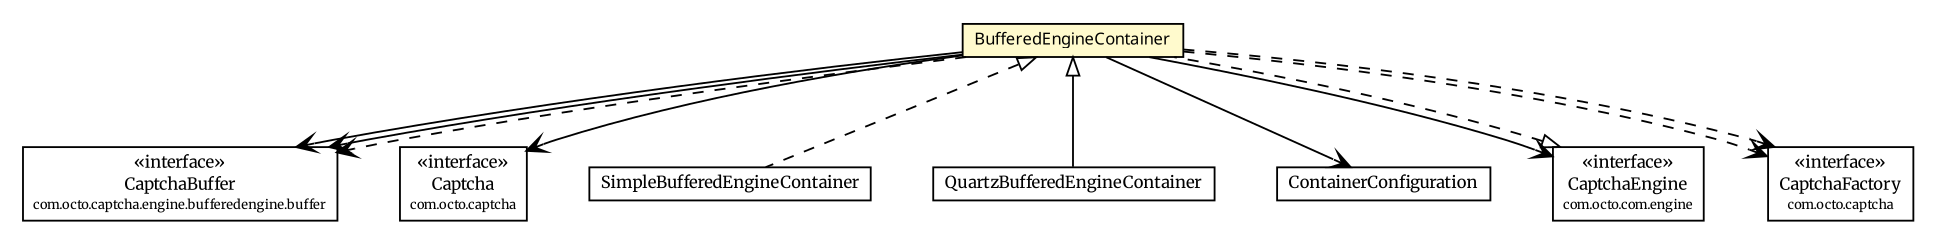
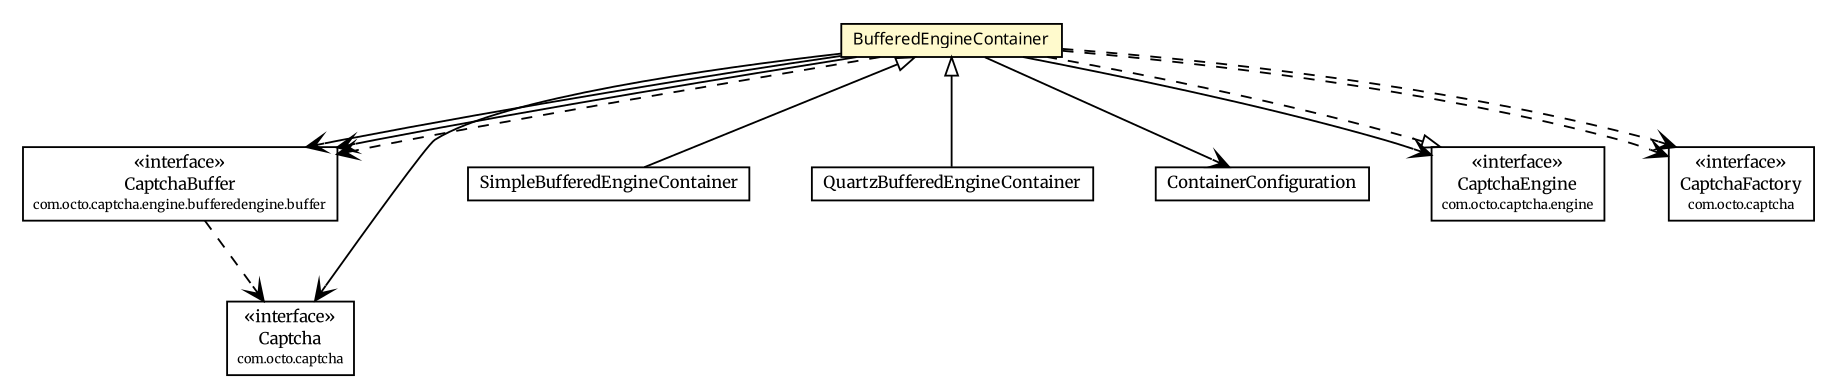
edge "SimpleBufferedEngineContainer" -> "BufferedEngineContainer": style dashed -> solid
node "CaptchaEngine": text "com.octo.com.engine" -> "com.octo.captcha.engine"
edge "CaptchaBuffer" -> "Captcha": added
